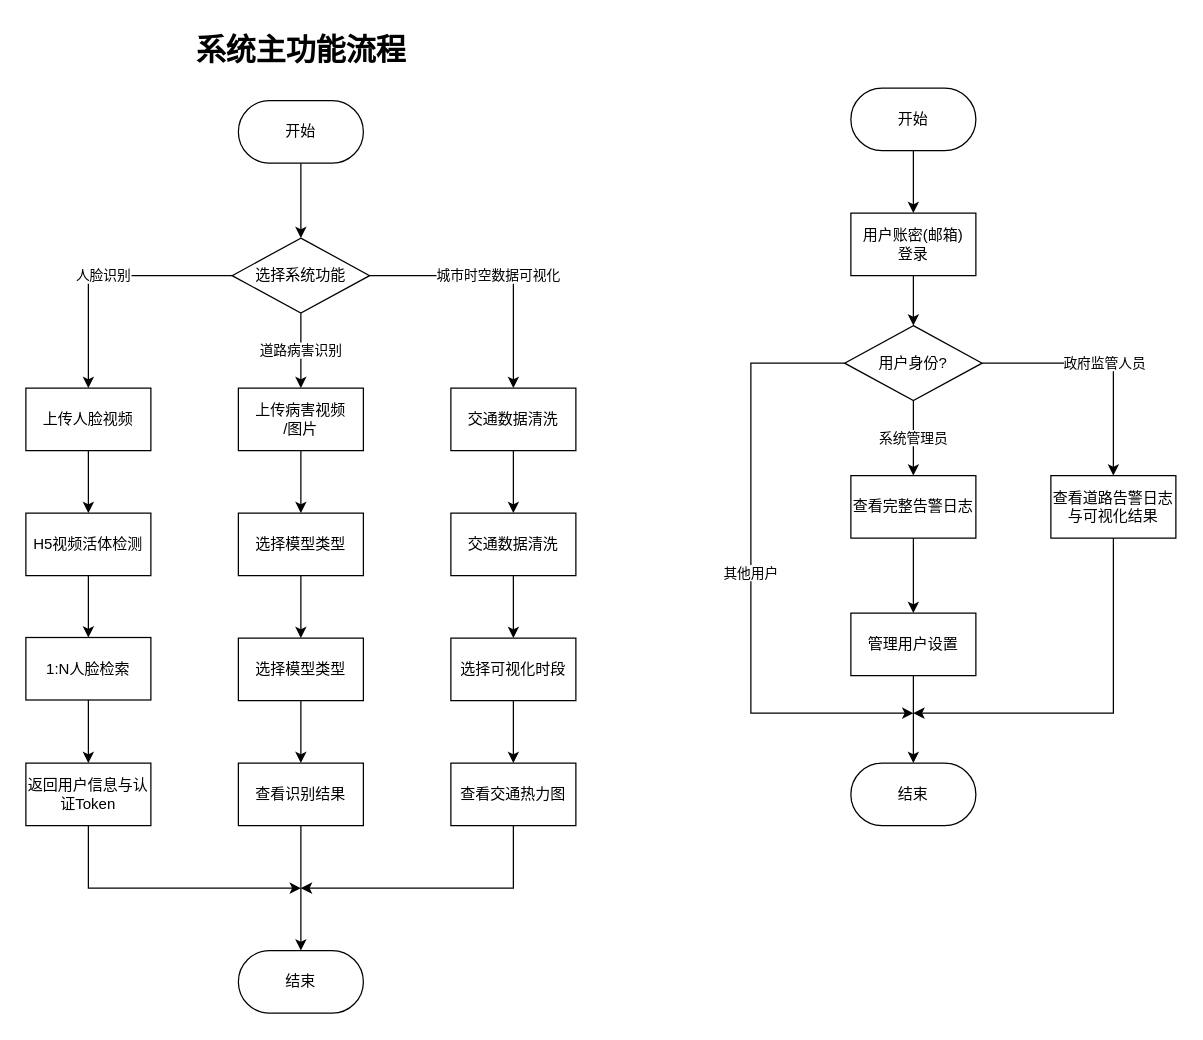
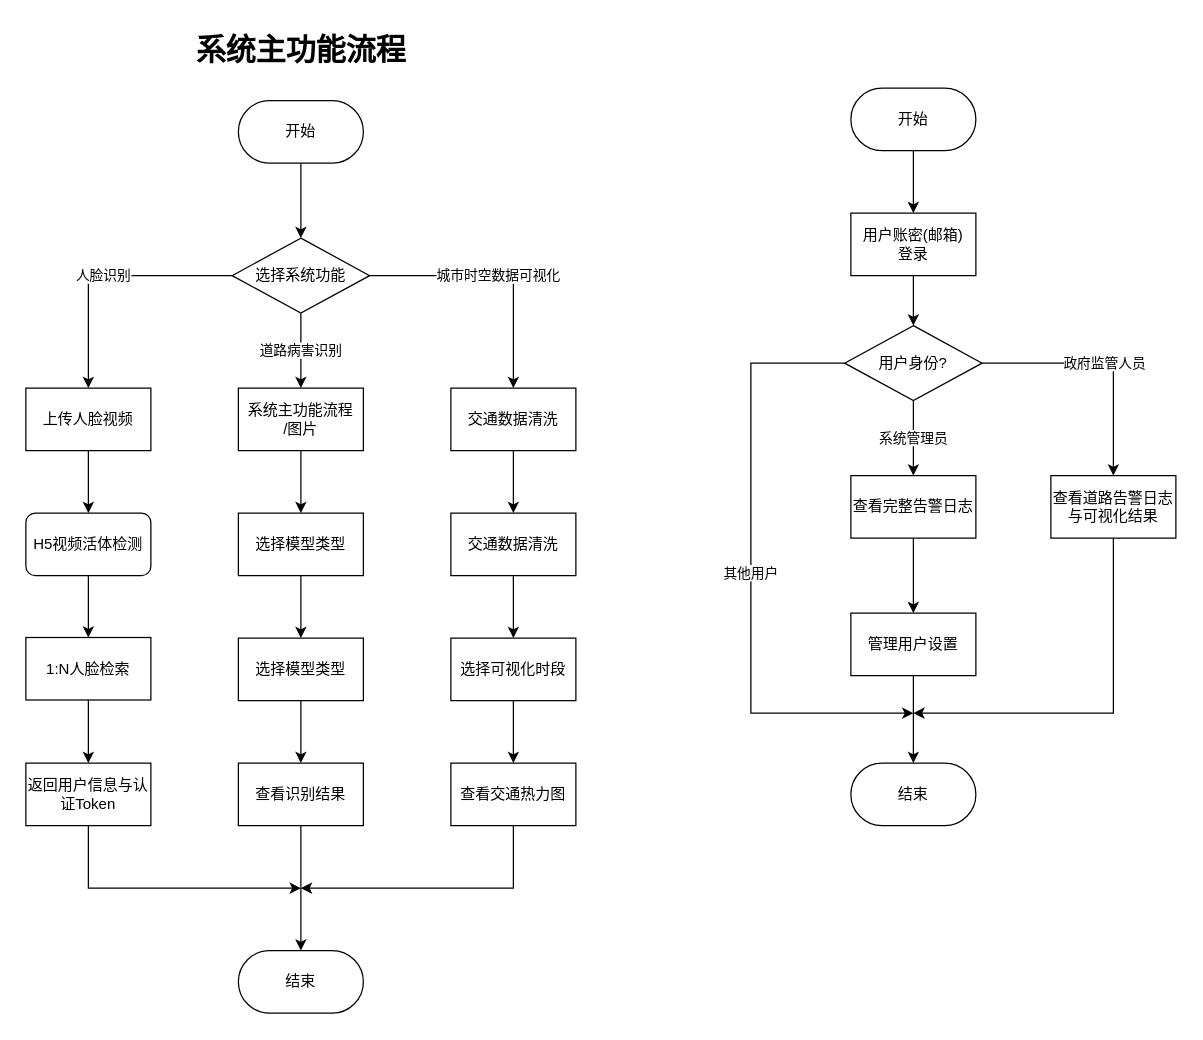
node "上传病害视频 /图片": label "上传病害视频 /图片" -> "系统主功能流程 /图片"
node "H5视频活体检测": shape rectangle -> rounded rectangle
